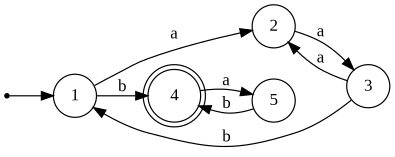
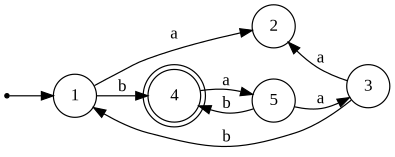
edge "2" -> "3": now "5" -> "3"
